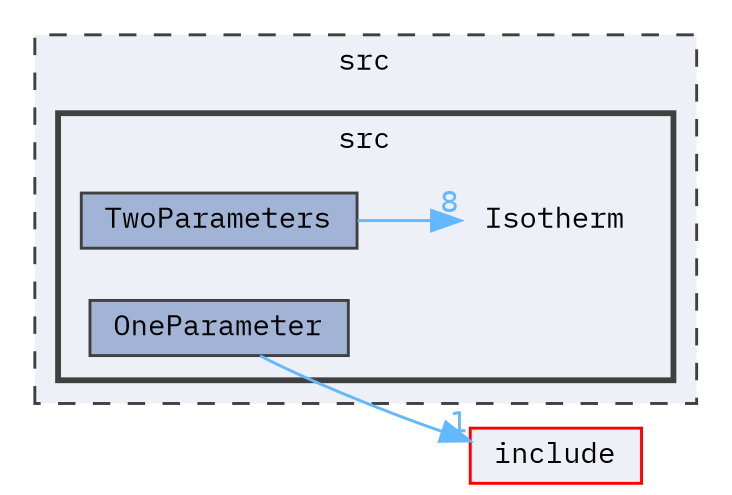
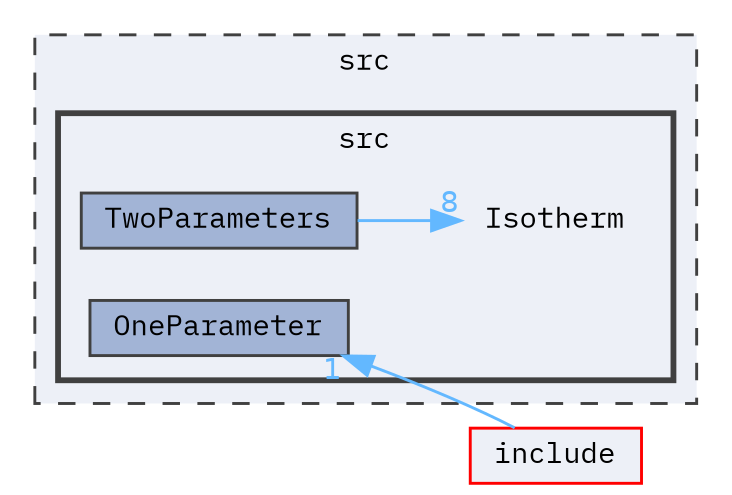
edge "OneParameter" -> "include": reversed
